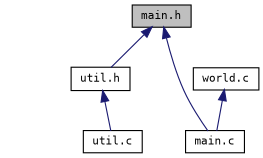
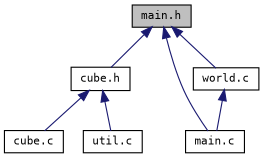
edge "world.c" -> "main.h": added
node "util.h": label "util.h" -> "cube.h"
node "cube.c": added
